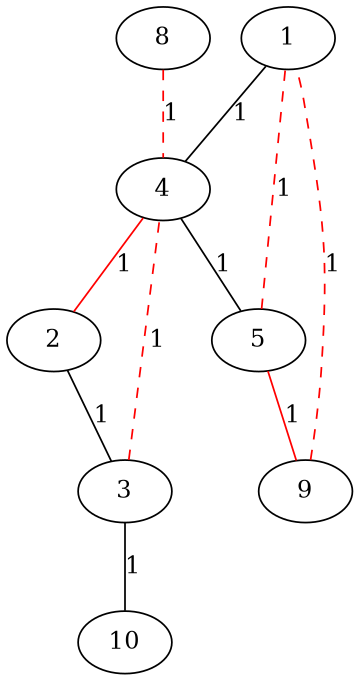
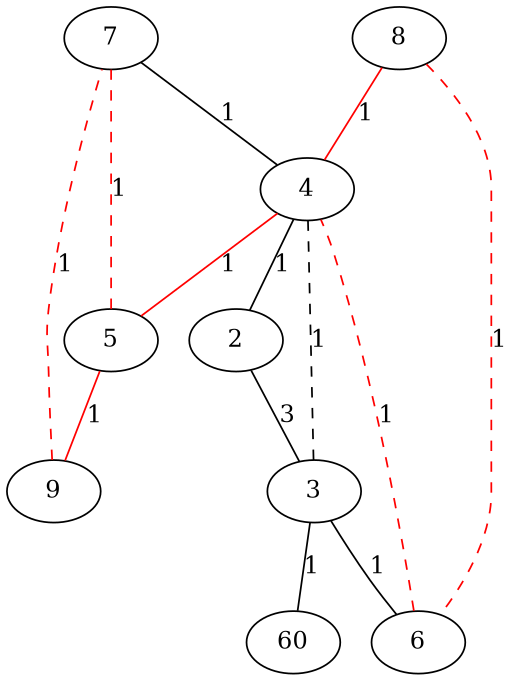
node "1": label "1" -> "7"
edge "8" -- "4": style dashed -> solid
edge "4" -- "2": color red -> black
edge "4" -- "5": color black -> red
edge "4" -- "3": color red -> black
edge "2" -- "3": label "1" -> "3"
node "10": label "10" -> "60"
node "6": added
